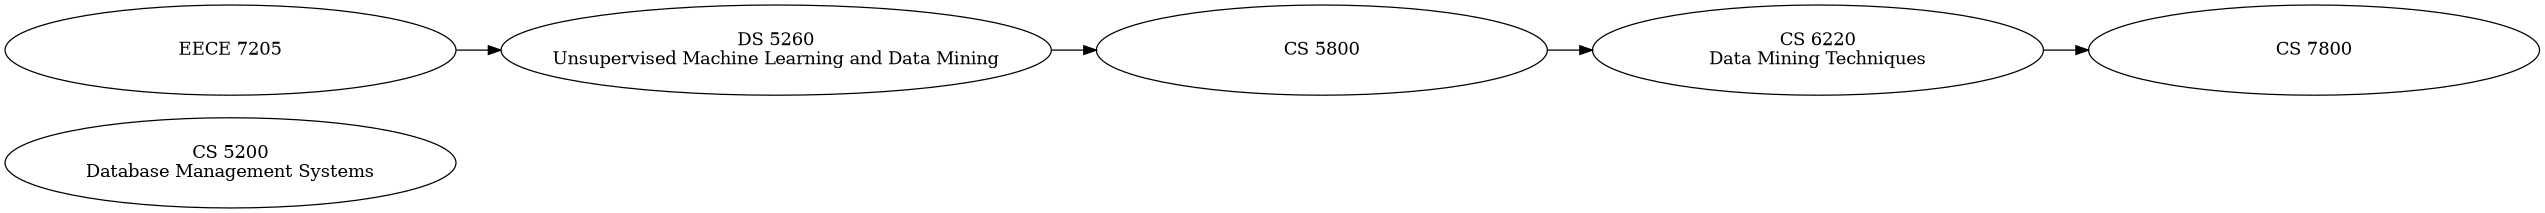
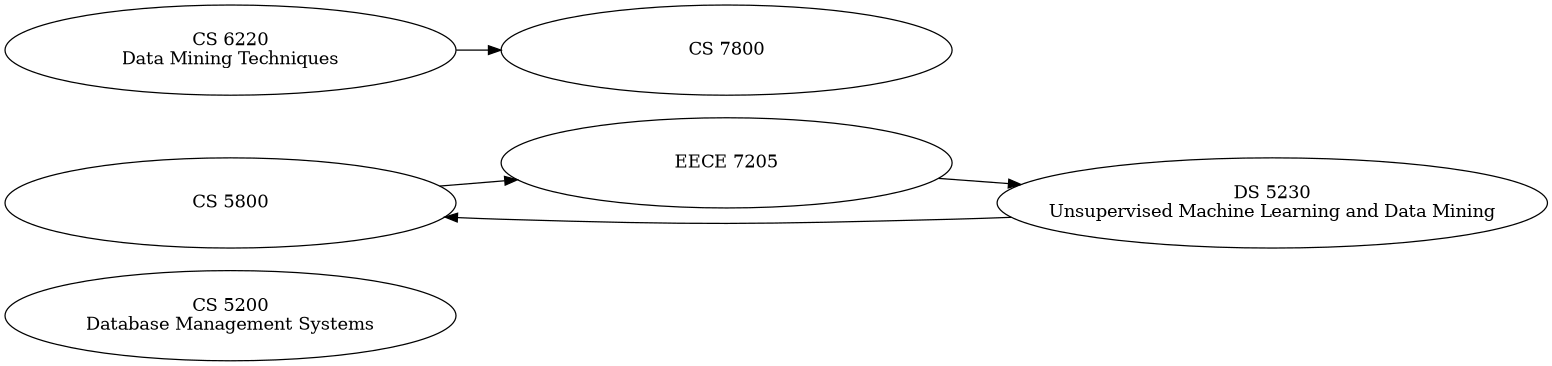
node "DS 5260 Unsupervised Machine Learning and Data Mining": label "DS 5260 Unsupervised Machine Learning and Data Mining" -> "DS 5230 Unsupervised Machine Learning and Data Mining"
edge "CS 5800" -> "CS 6220 Data Mining Techniques": now "CS 5800" -> "EECE 7205"
